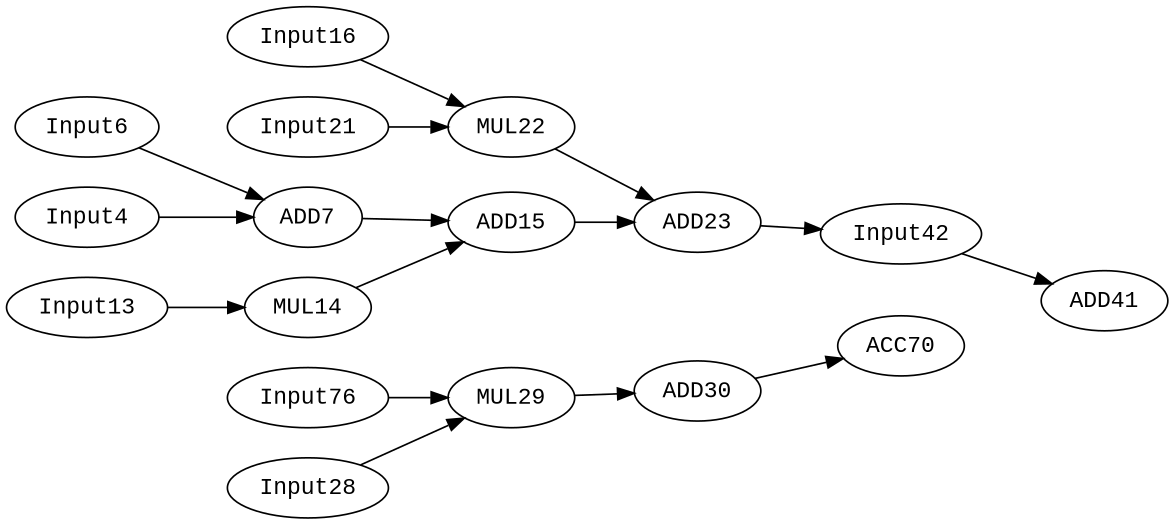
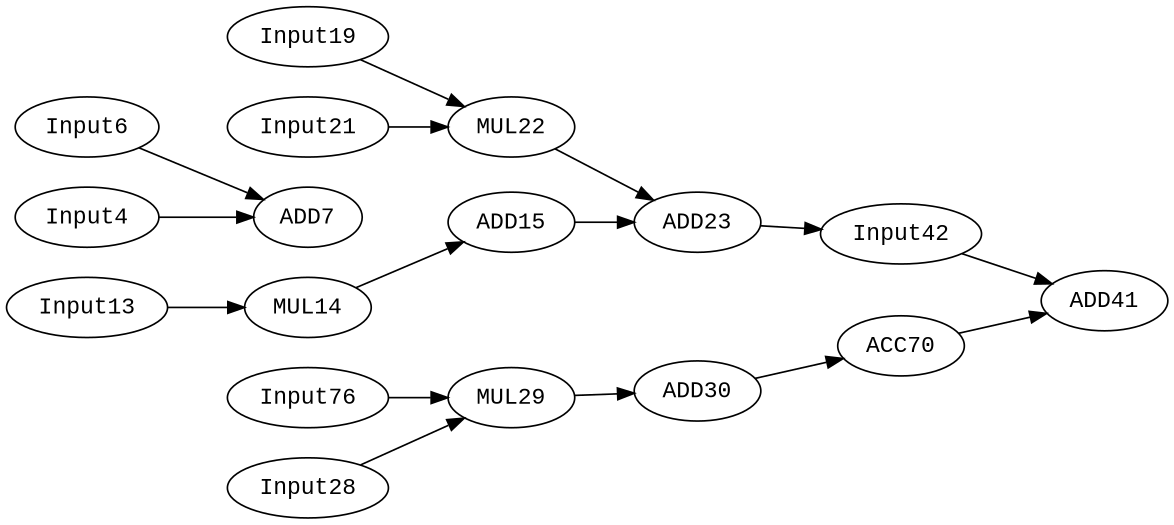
node "Input16": label "Input16" -> "Input19"
edge "ADD7" -> "ADD15": removed
edge "ACC70" -> "ADD41": added
